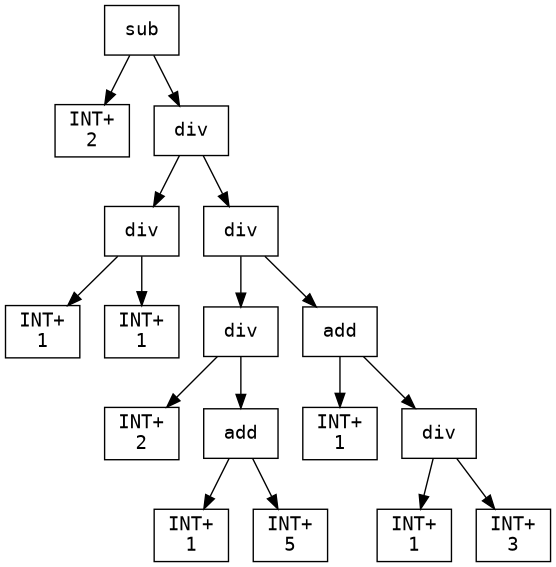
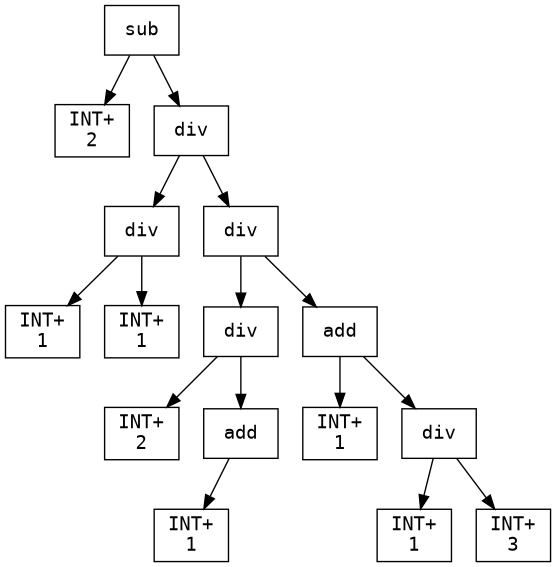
node "INT+ 5": removed
